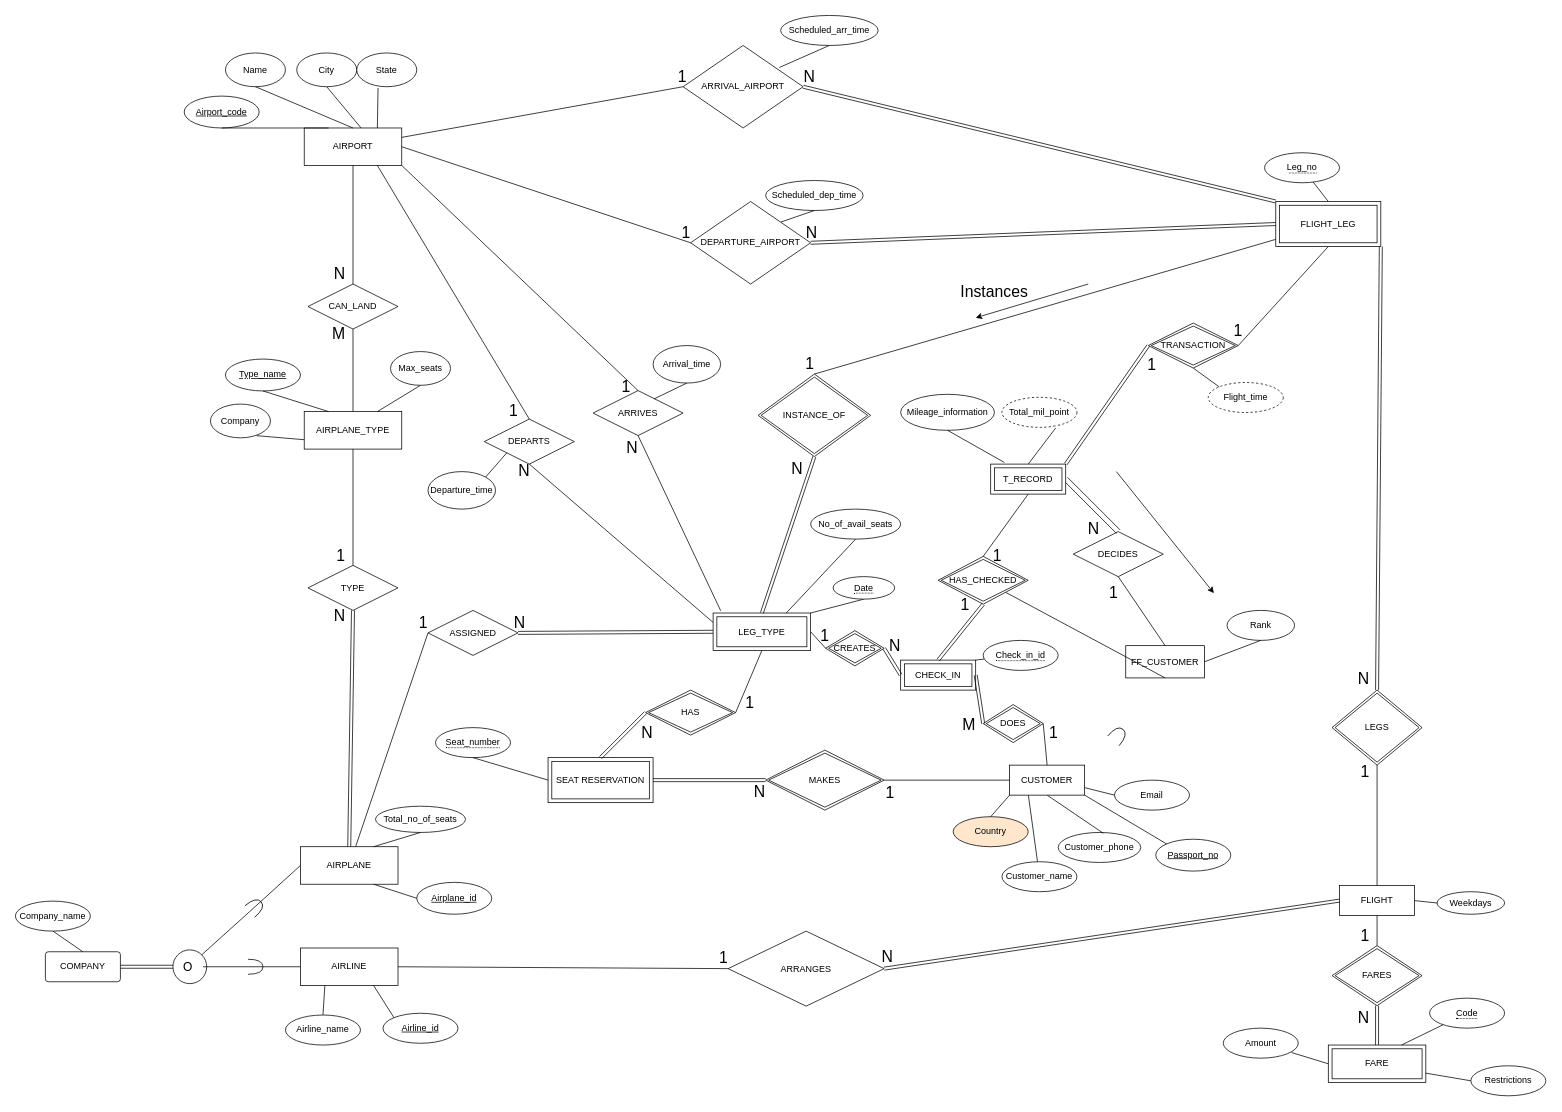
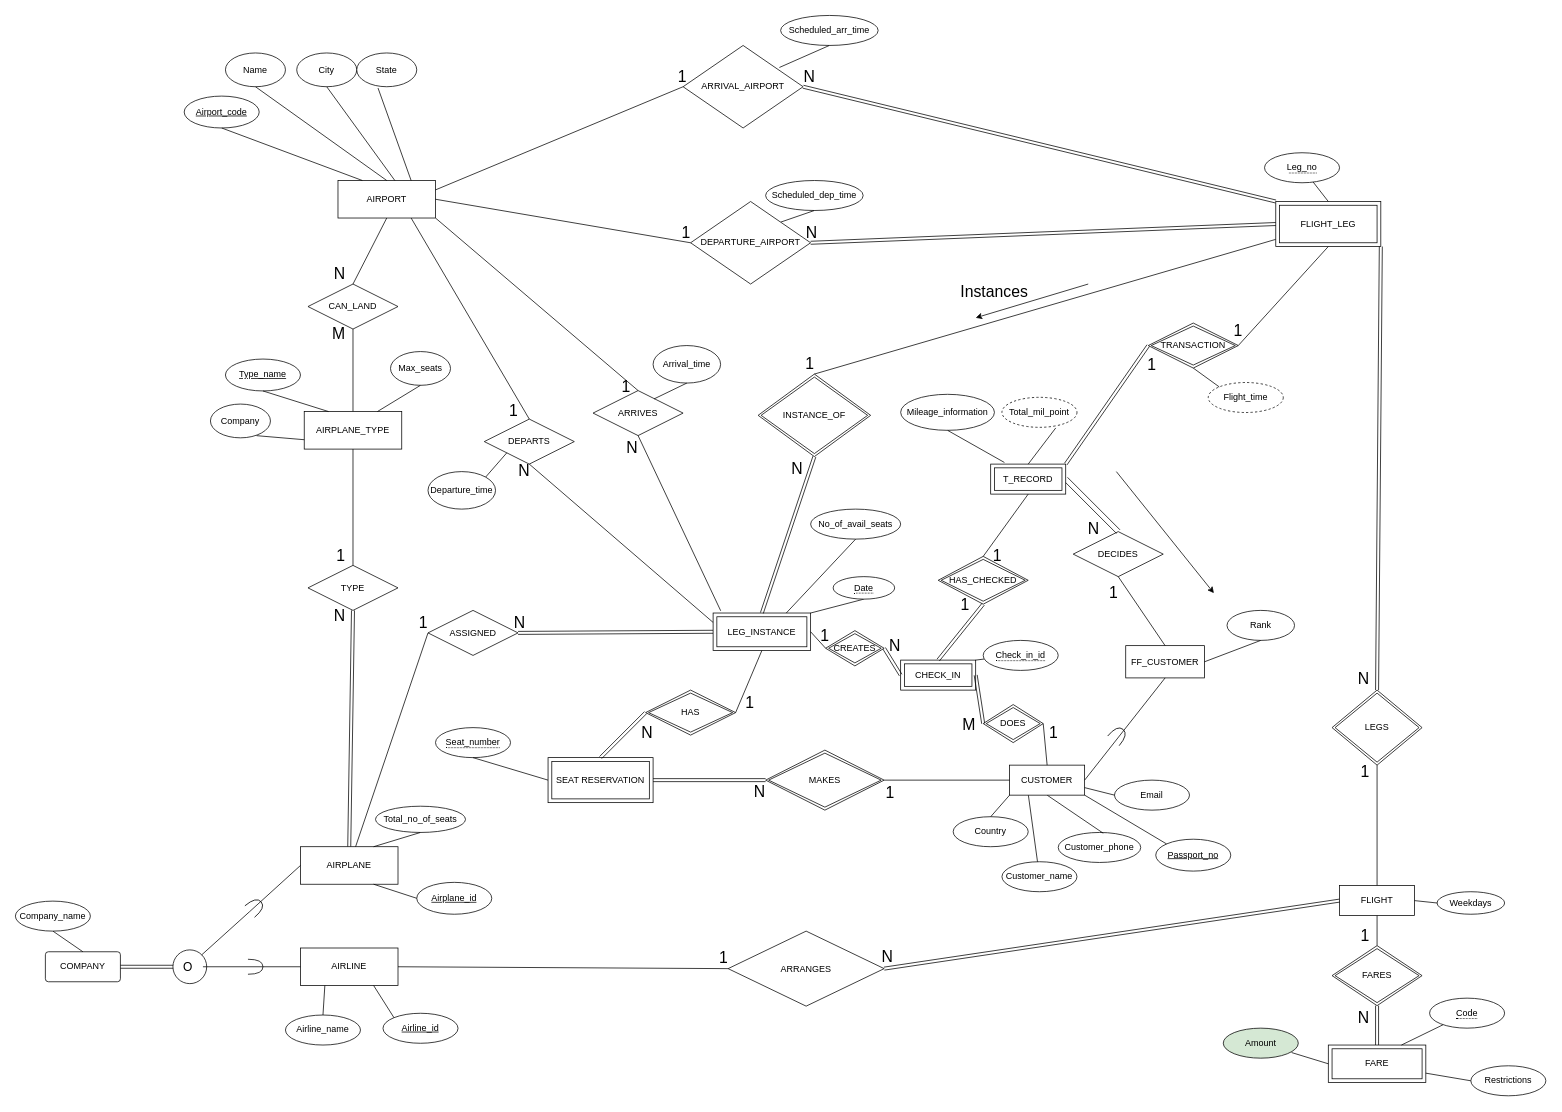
node "AIRPORT": moved (353, 147) -> (387, 199)
node "LEG_TYPE": label "LEG_TYPE" -> "LEG_INSTANCE"
edge "HAS_CHECKED" -- "FF_CUSTOMER": now "CUSTOMER" -- "FF_CUSTOMER"
node "Country": fillcolor #ffe6cc -> #ffffff
node "Amount": fillcolor #ffffff -> #d5e8d4
